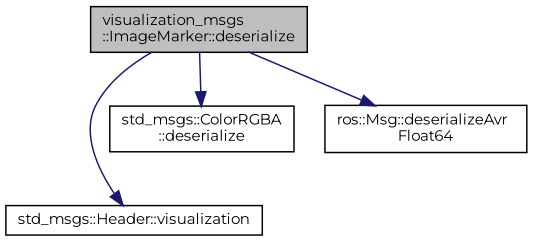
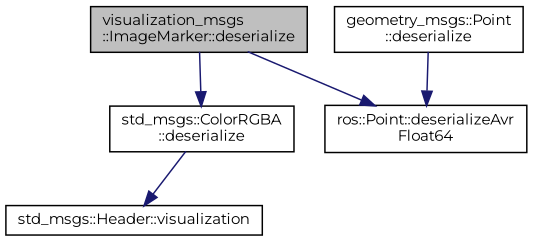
node "geometry_msgs::Point ::deserialize": added
edge "visualization_msgs ::ImageMarker::deserialize" -> "std_msgs::Header::visualization": now "std_msgs::ColorRGBA ::deserialize" -> "std_msgs::Header::visualization"
node "ros::Msg::deserializeAvr Float64": label "ros::Msg::deserializeAvr Float64" -> "ros::Point::deserializeAvr Float64"
